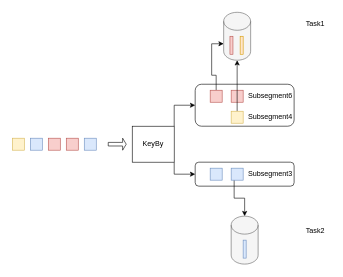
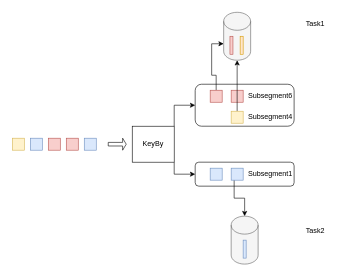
node "Subsegment3": label "Subsegment3" -> "Subsegment1"
